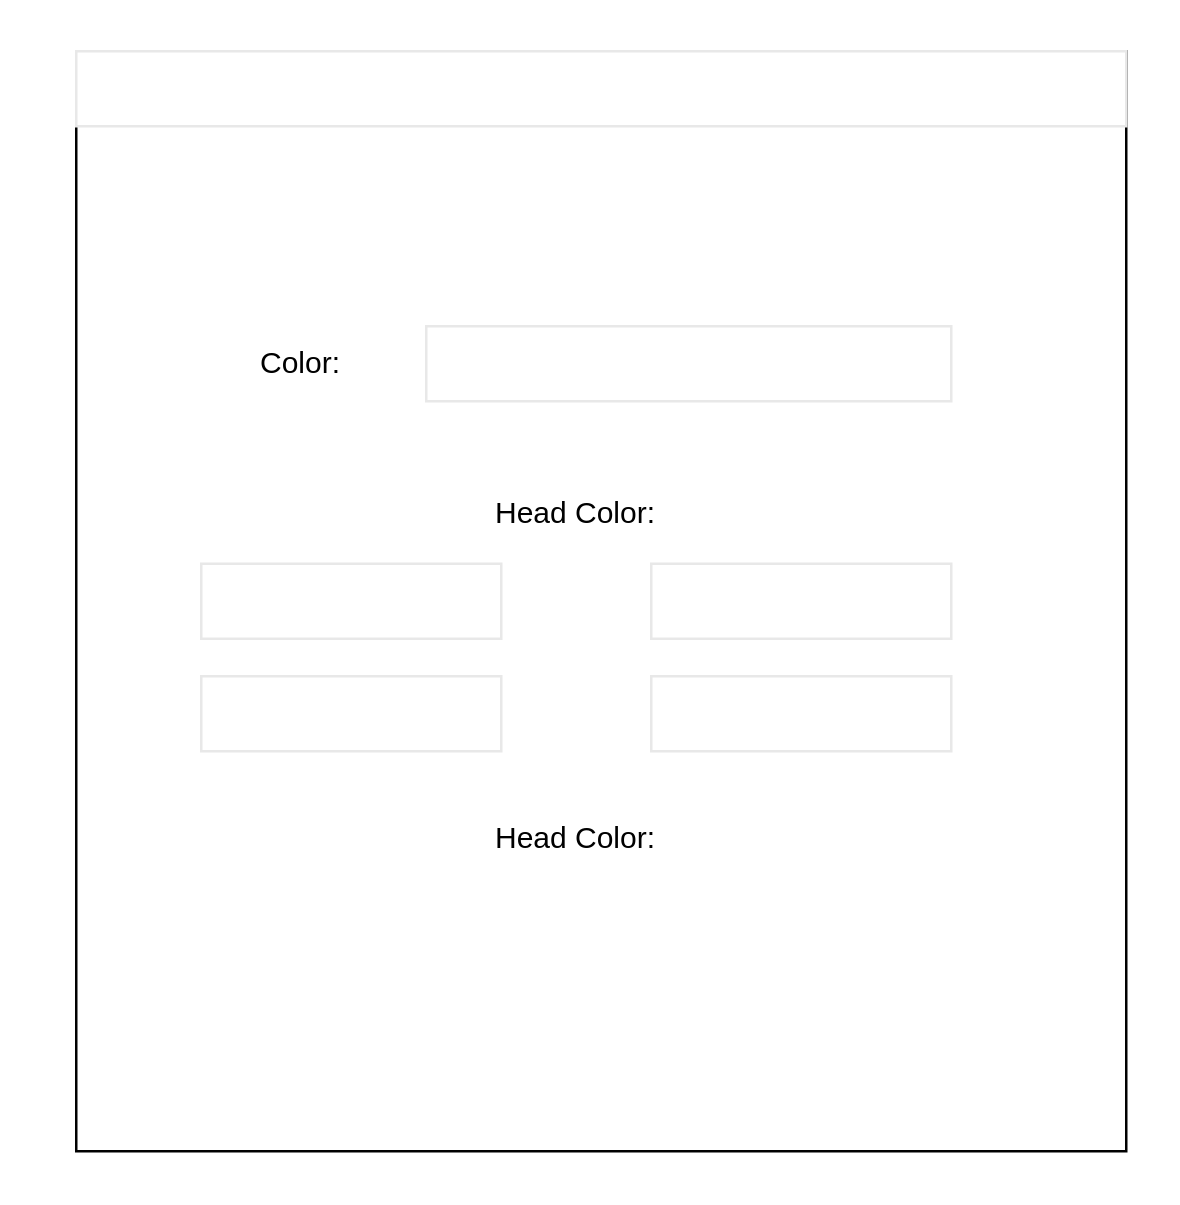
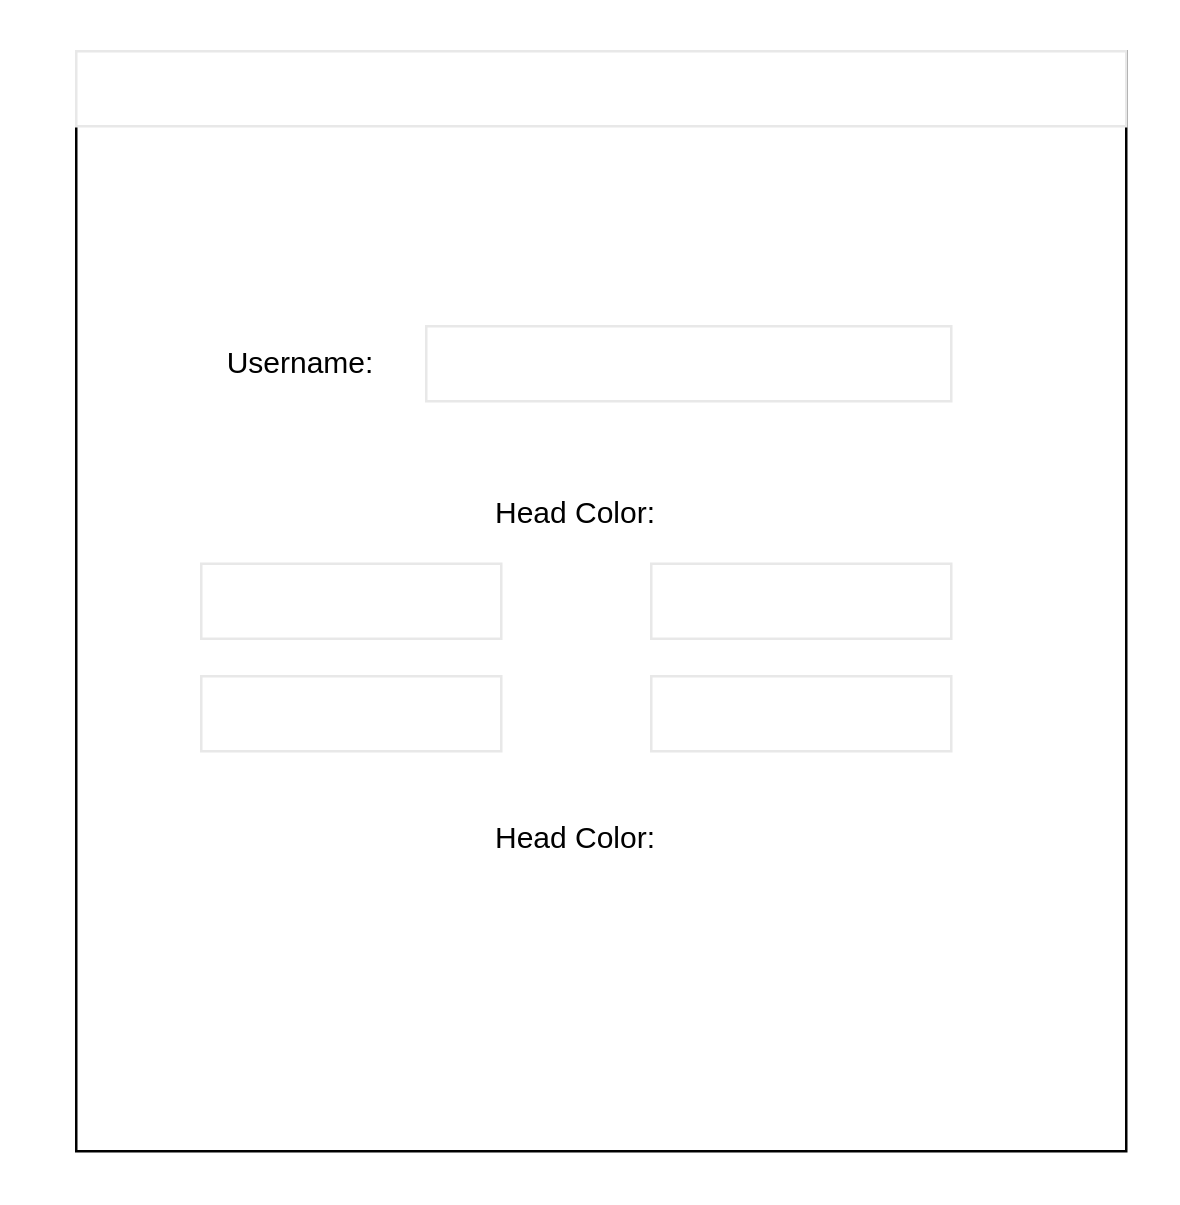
node "Color:": label "Color:" -> "Username:"
